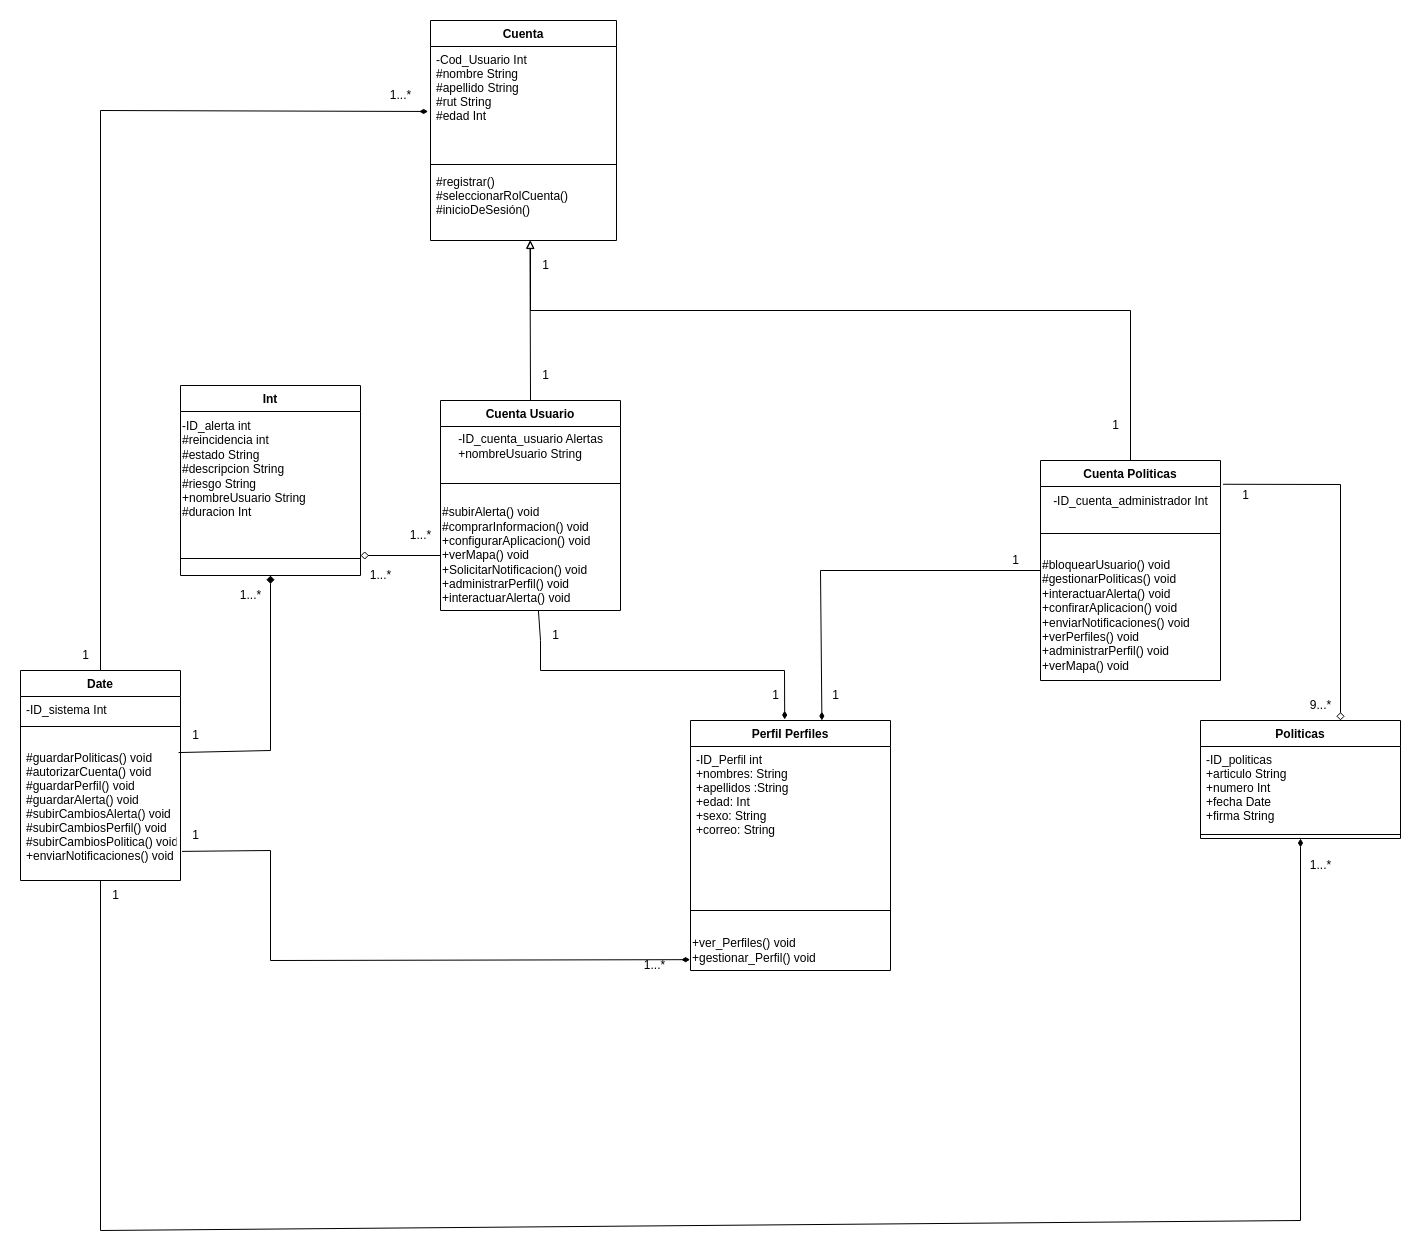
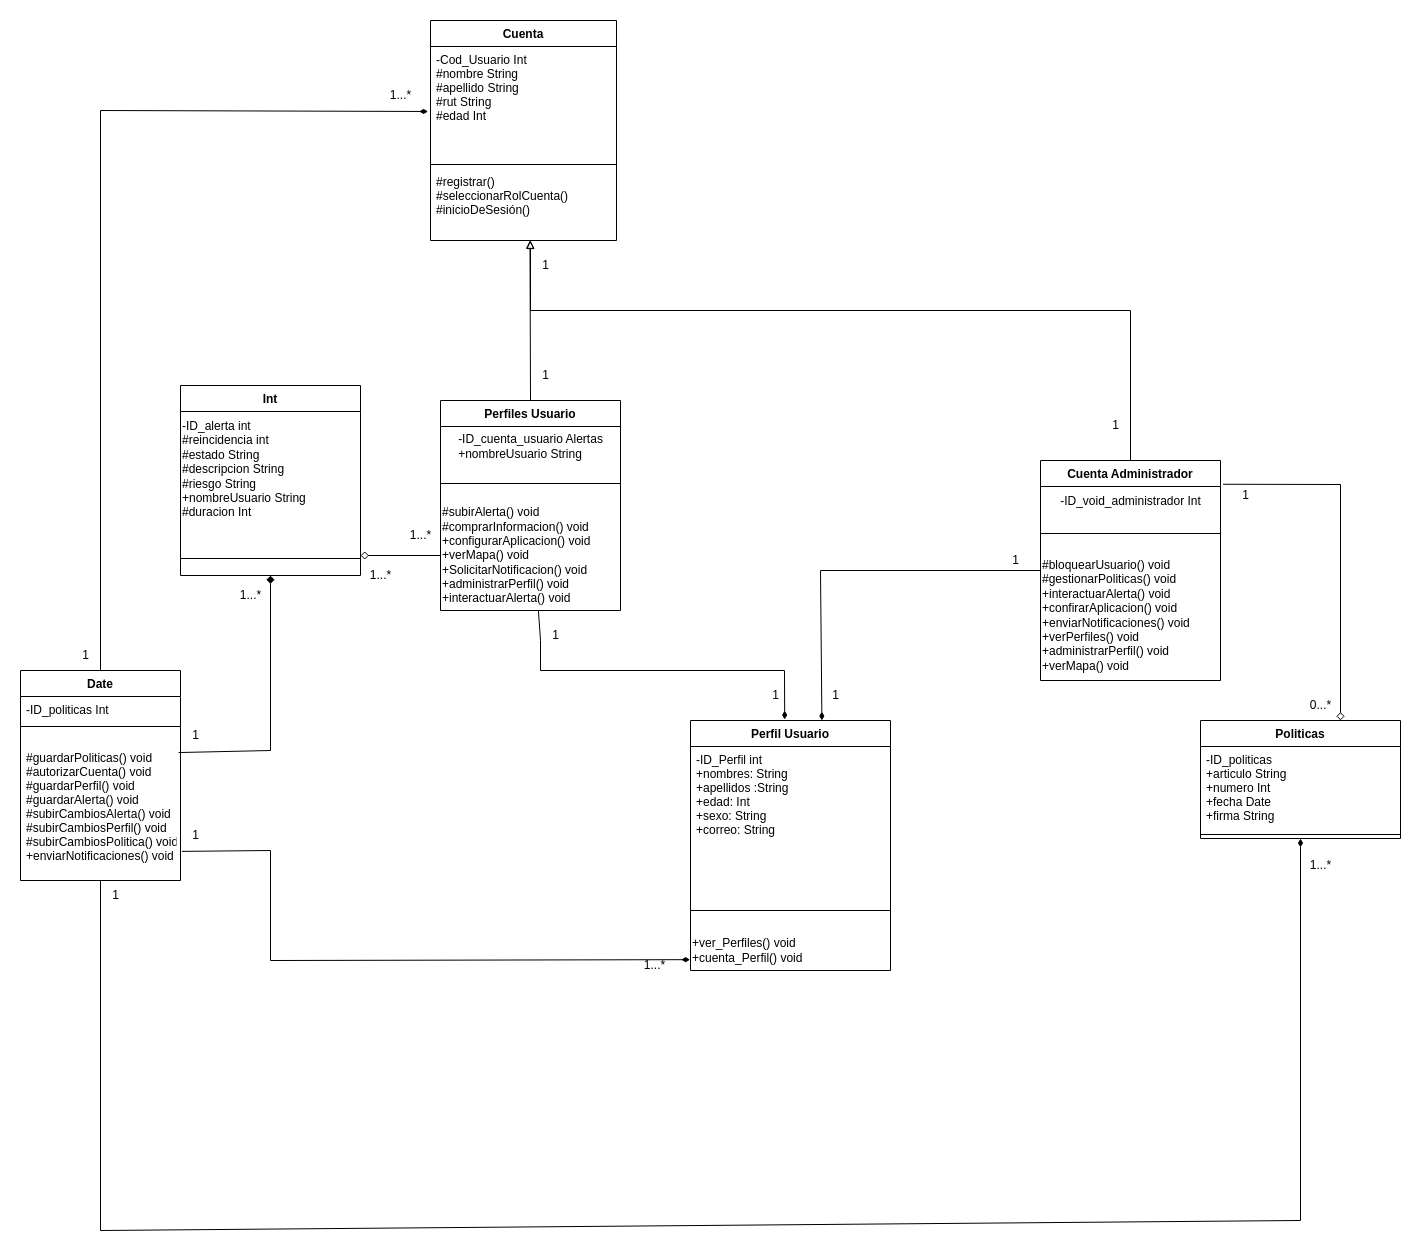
node "Cuenta Usuario": label "Cuenta Usuario" -> "Perfiles Usuario"
node "Cuenta Politicas": label "Cuenta Politicas" -> "Cuenta Administrador"
node "-ID_cuenta_administrador Int": label "-ID_cuenta_administrador Int" -> "-ID_void_administrador Int"
node "9...*": label "9...*" -> "0...*"
node "-ID_sistema Int": label "-ID_sistema Int" -> "-ID_politicas Int"
node "Perfil Perfiles": label "Perfil Perfiles" -> "Perfil Usuario"
node "+ver_Perfiles() void +gestionar_Perfil() void": label "+ver_Perfiles() void +gestionar_Perfil() void" -> "+ver_Perfiles() void +cuenta_Perfil() void"
